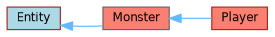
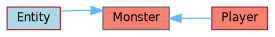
edge "Monster" -> "Entity": reversed
